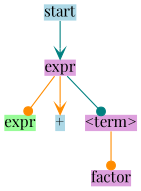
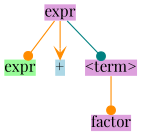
node "start": removed
